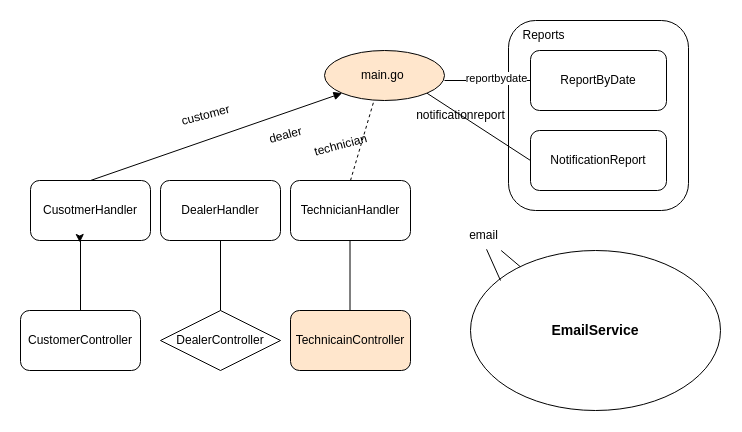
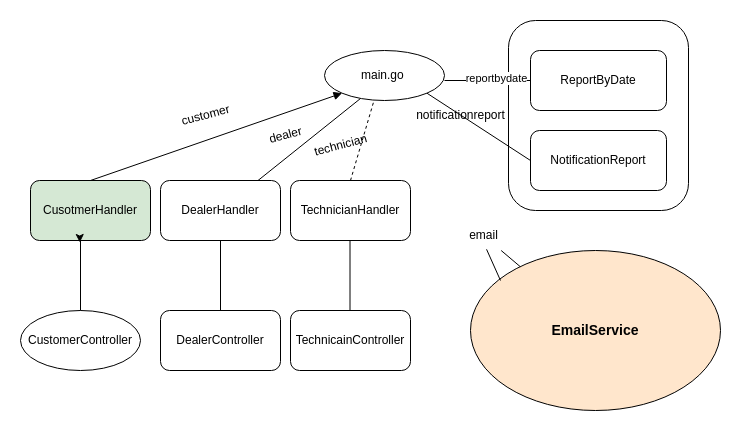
node "Reports": removed
node "main.go": fillcolor #ffe6cc -> #ffffff
edge "main.go" -- "DealerHandler": added
node "CusotmerHandler": fillcolor #ffffff -> #d5e8d4
node "EmailService": fillcolor #ffffff -> #ffe6cc
node "CustomerController": shape rounded rectangle -> ellipse
node "DealerController": shape diamond -> rounded rectangle
node "TechnicainController": fillcolor #ffe6cc -> #ffffff
